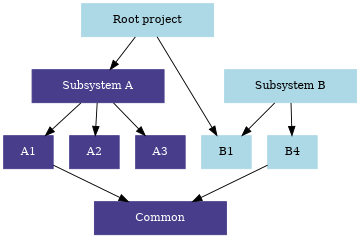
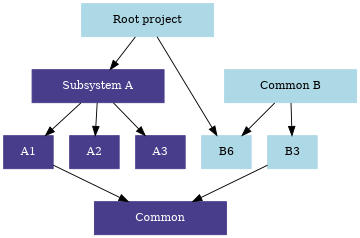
node "Subsystem B": label "Subsystem B" -> "Common B"
node "B1": label "B1" -> "B6"
node "B4": label "B4" -> "B3"
